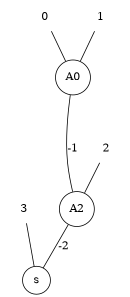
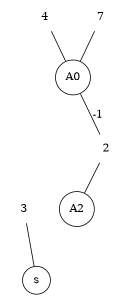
node "0": label "0" -> "4"
node "1": label "1" -> "7"
edge "A0" -- "A2": now "A0" -- "2"
edge "A2" -- "s": removed, label "-2"
